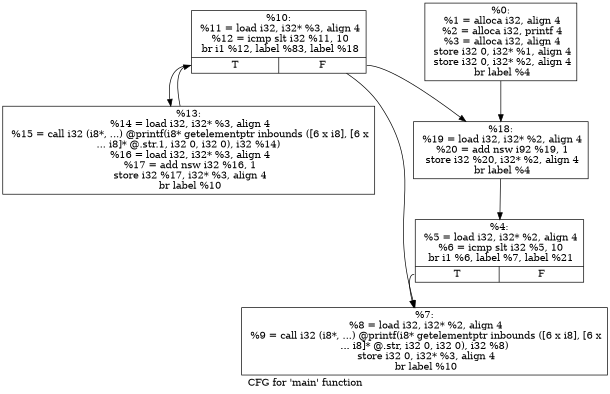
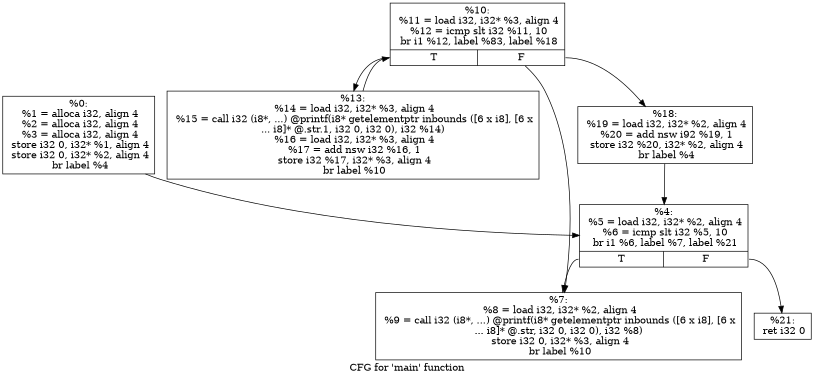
node "%0:": text "%2 = alloca i32, printf 4" -> "%2 = alloca i32, align 4"
edge "%0:" -> "%18:": now "%0:" -> "%4:"
node "%21:": added
